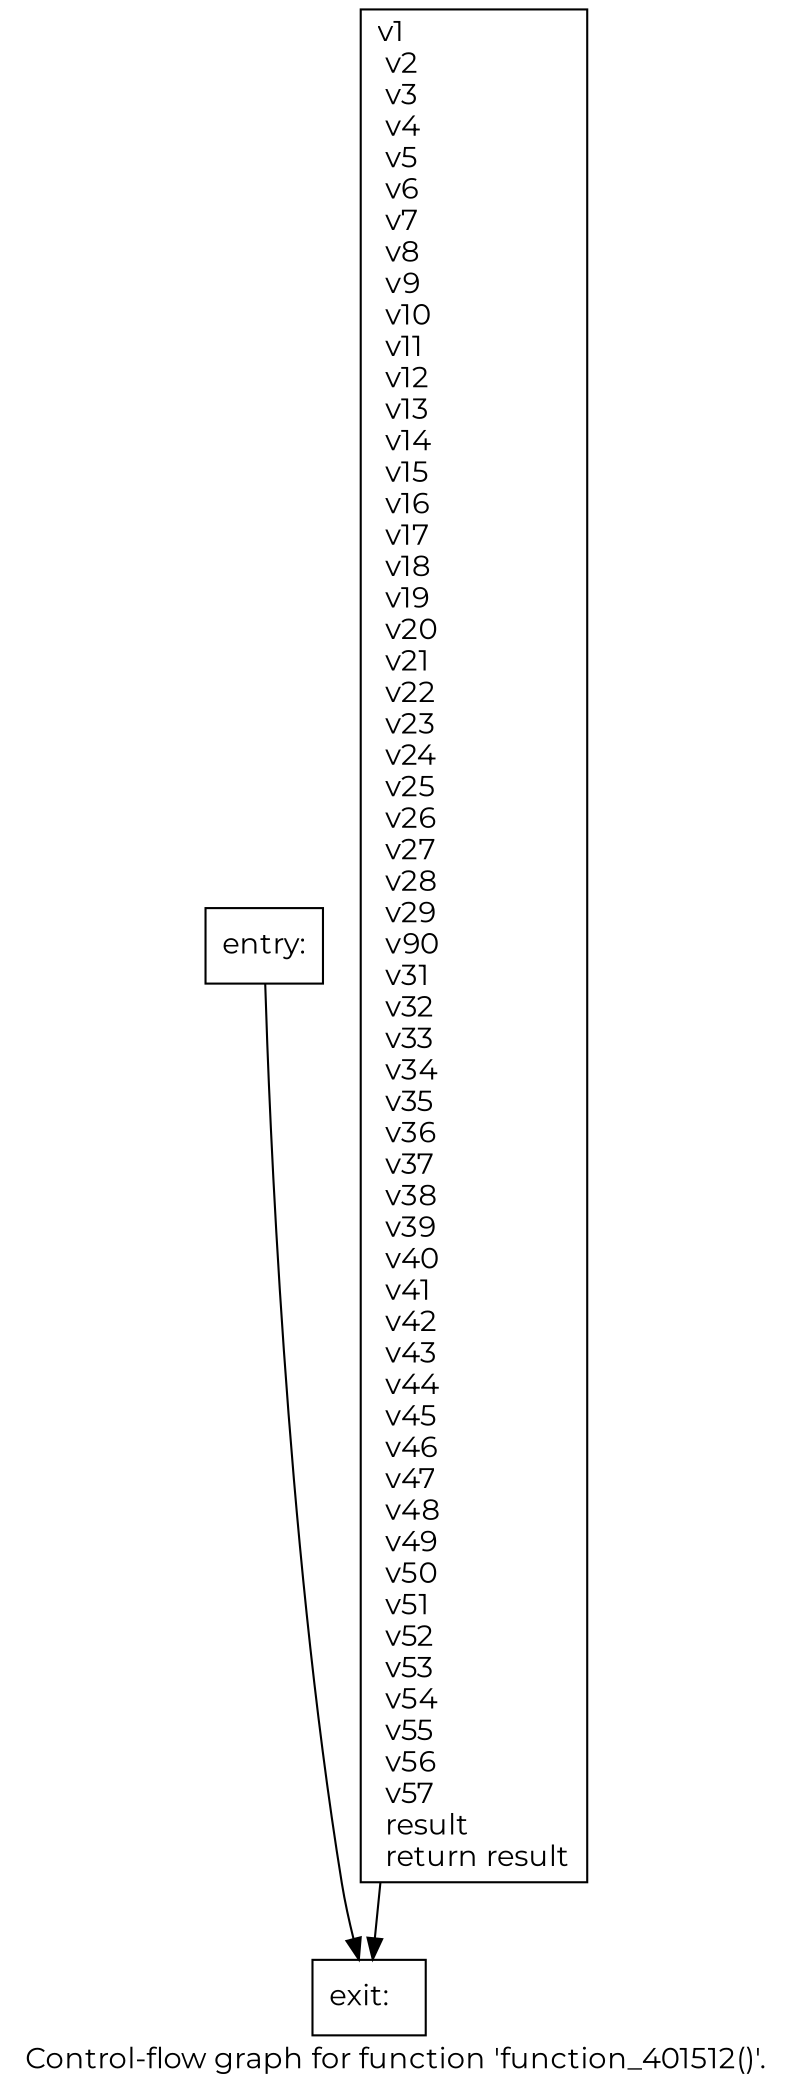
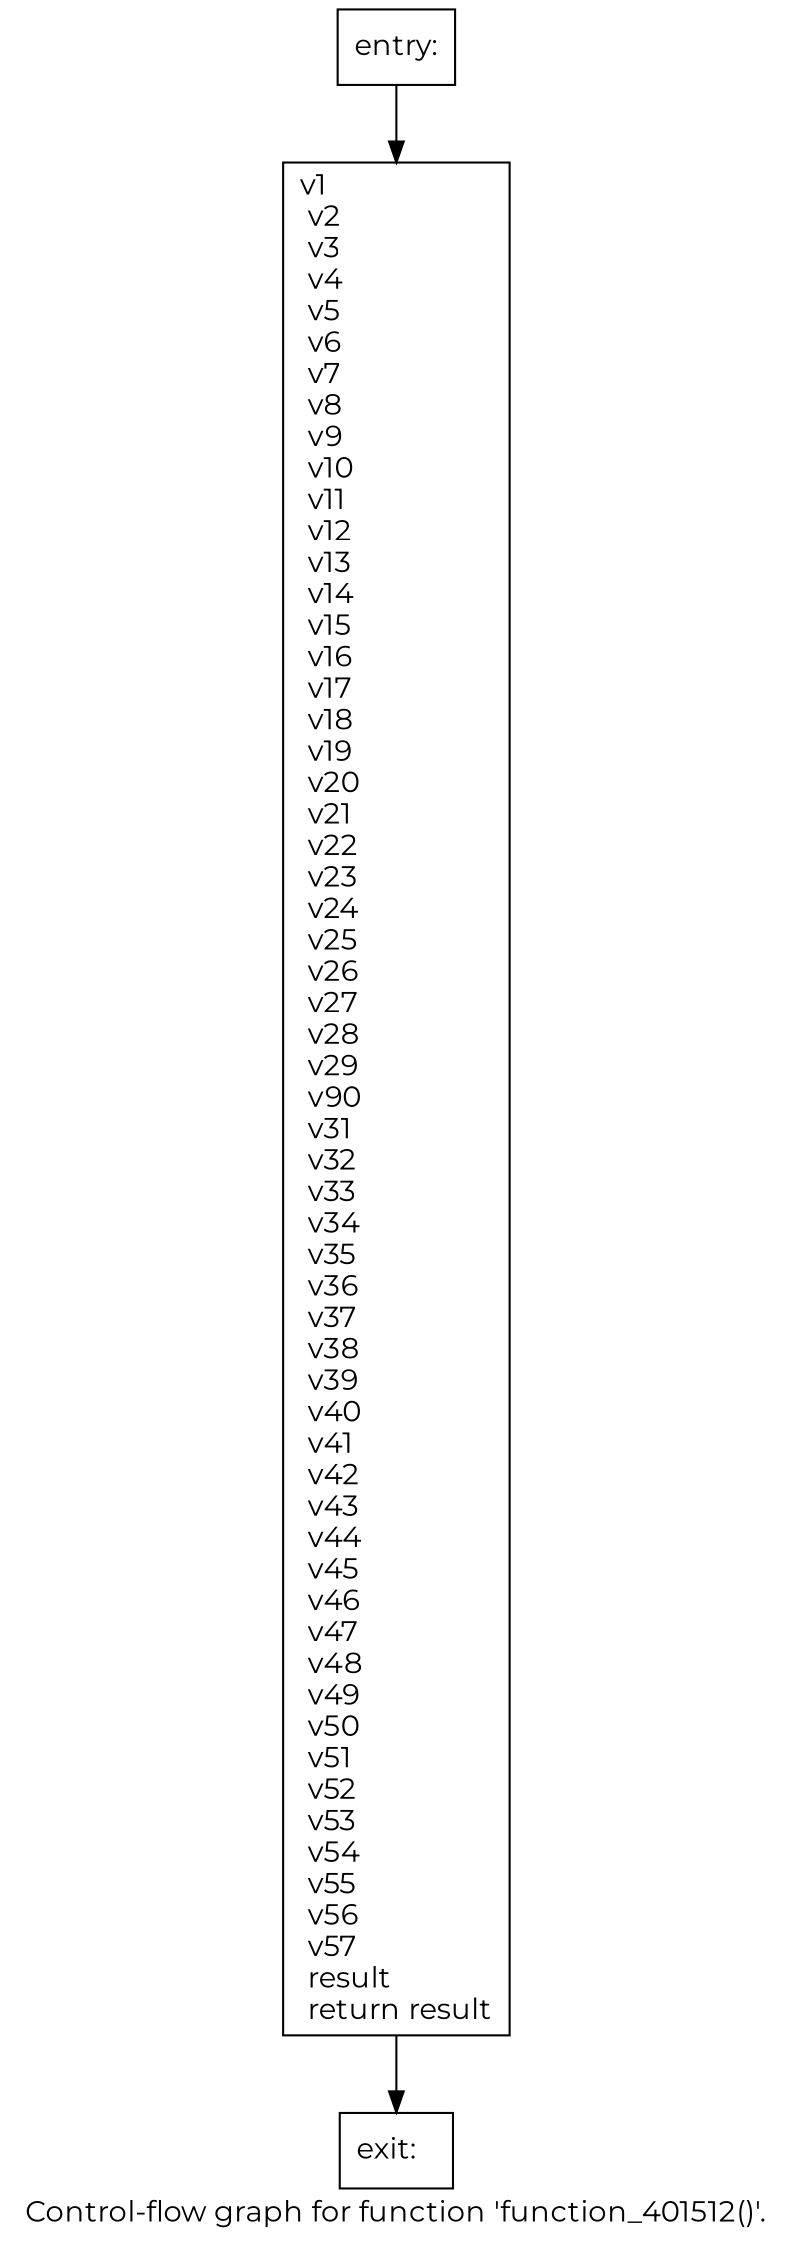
edge "entry:" -> "exit:": now "entry:" -> "v1"
